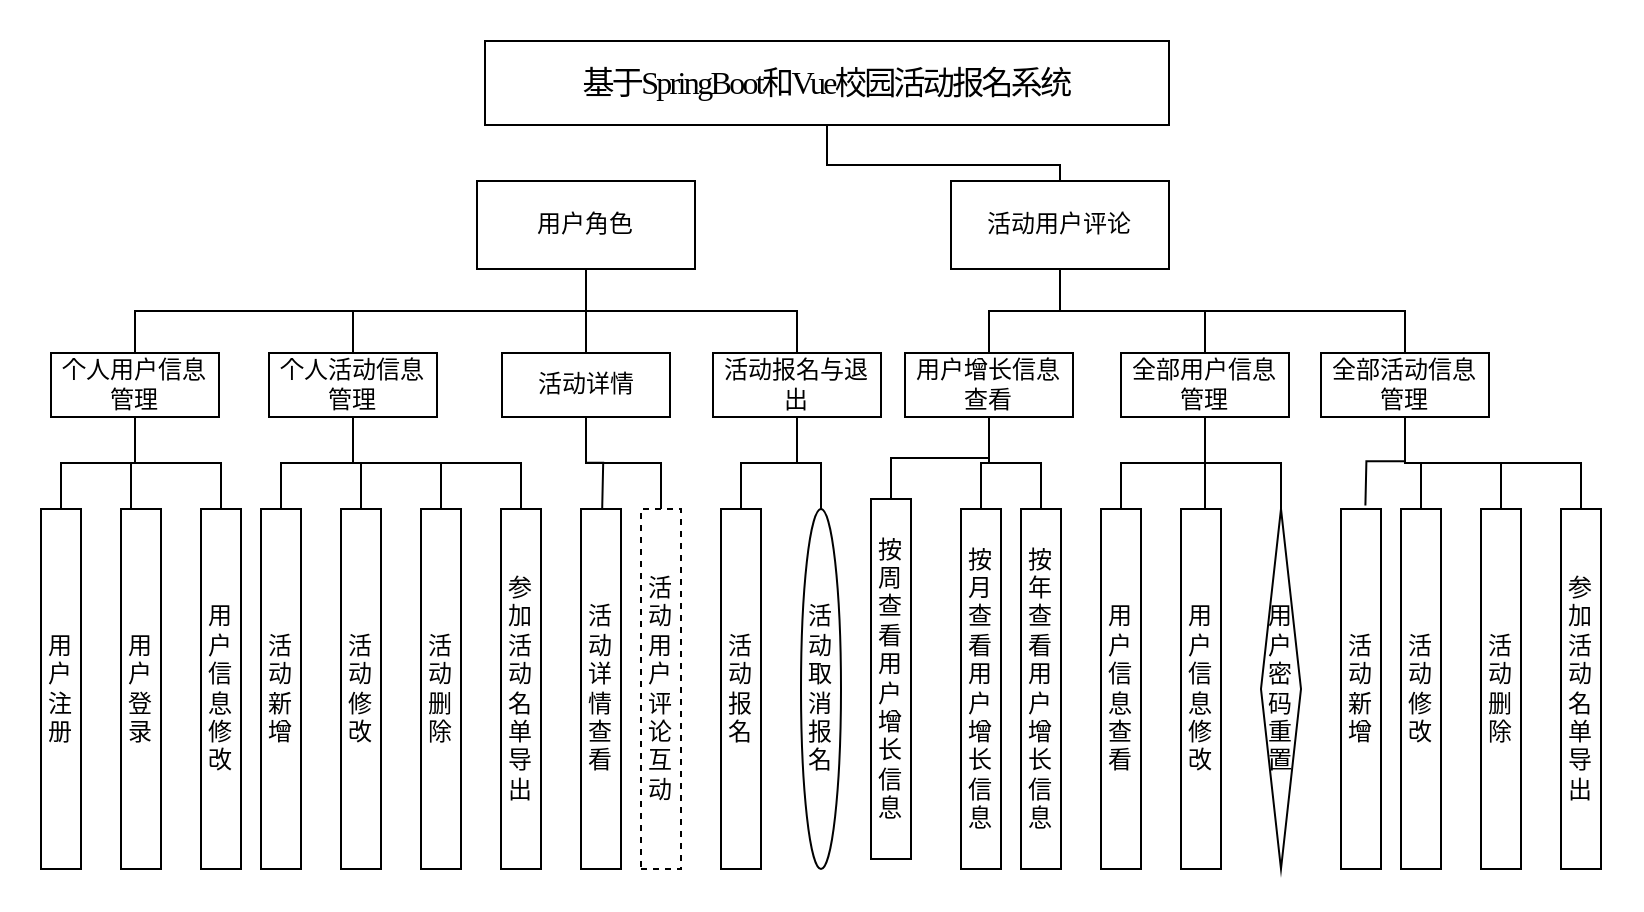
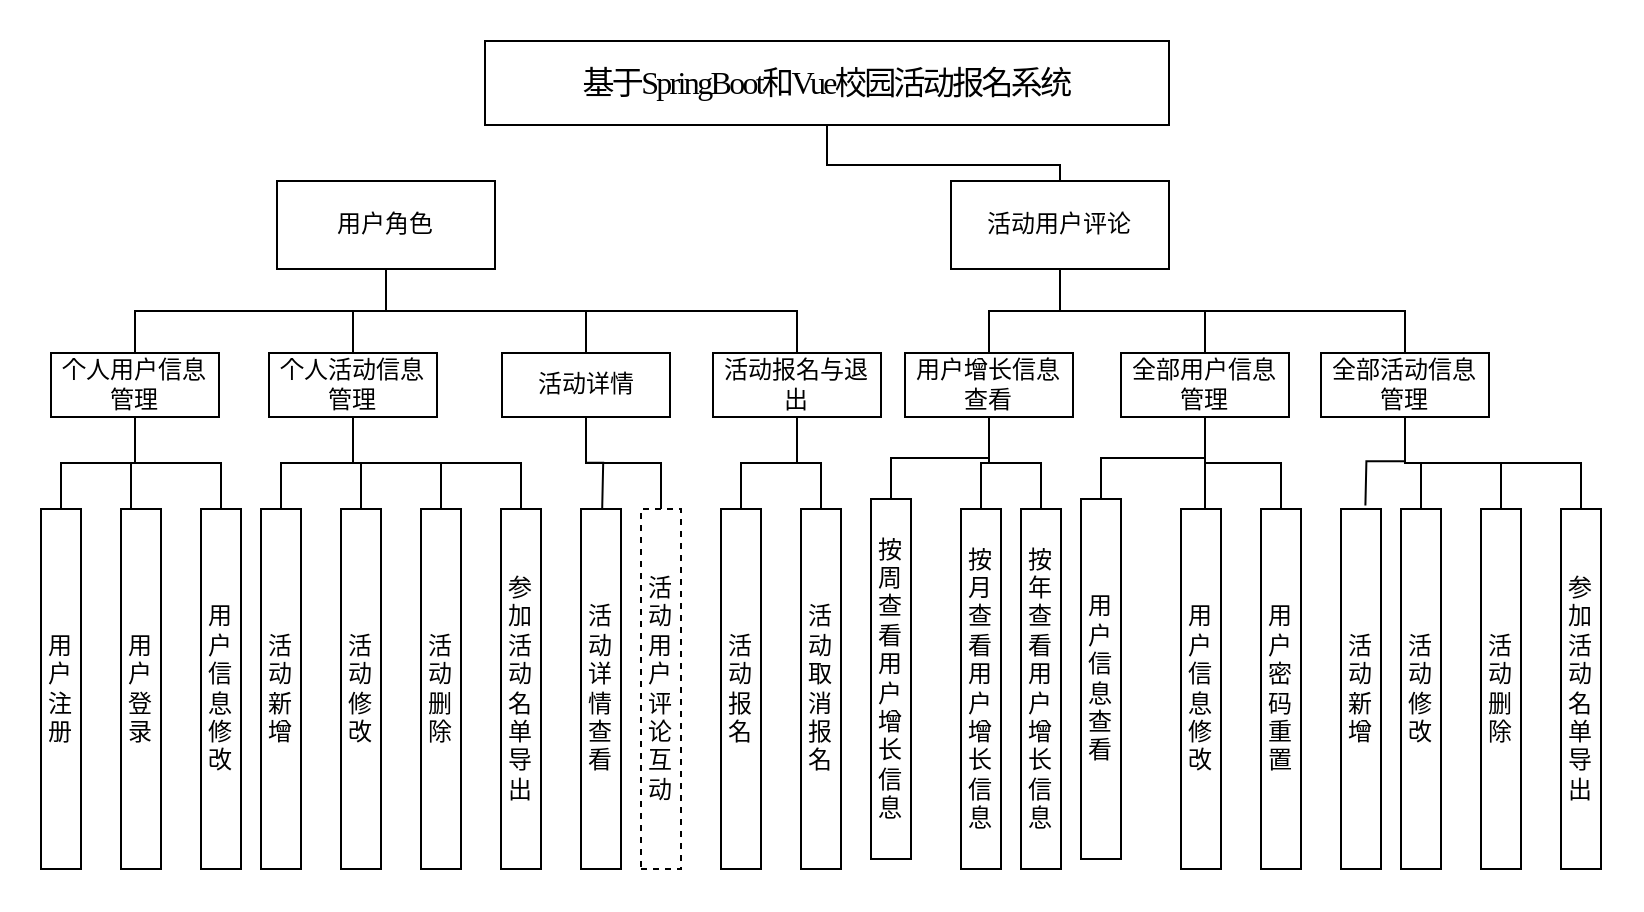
node "用户角色": moved (586, 225) -> (386, 225)
node "活动取消报名": shape ellipse -> rectangle
node "用户信息查看": moved (1121, 689) -> (1101, 679)
node "用户密码重置": shape diamond -> rectangle
